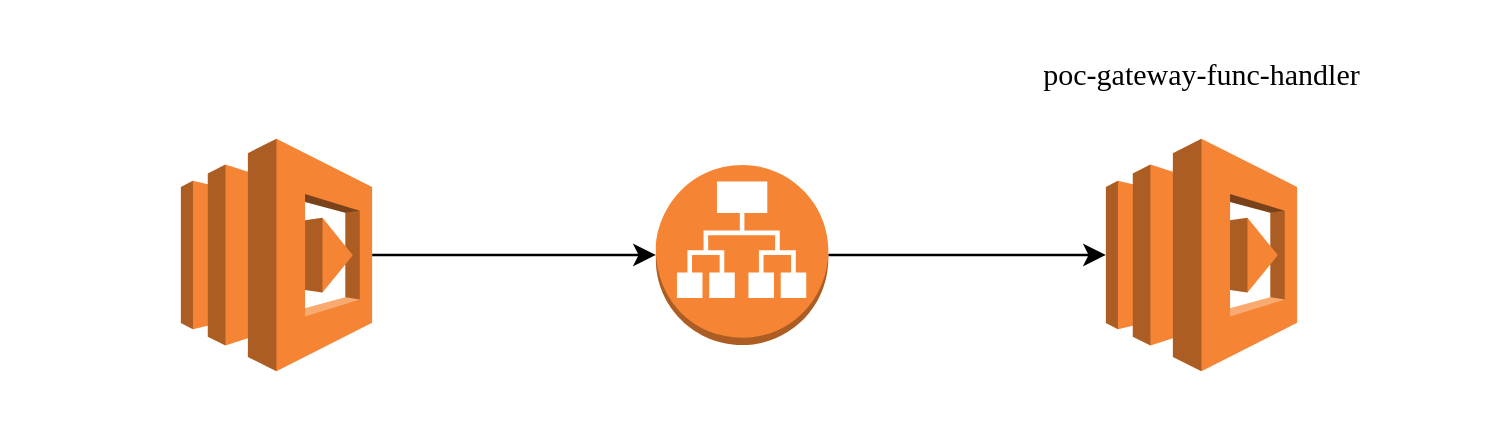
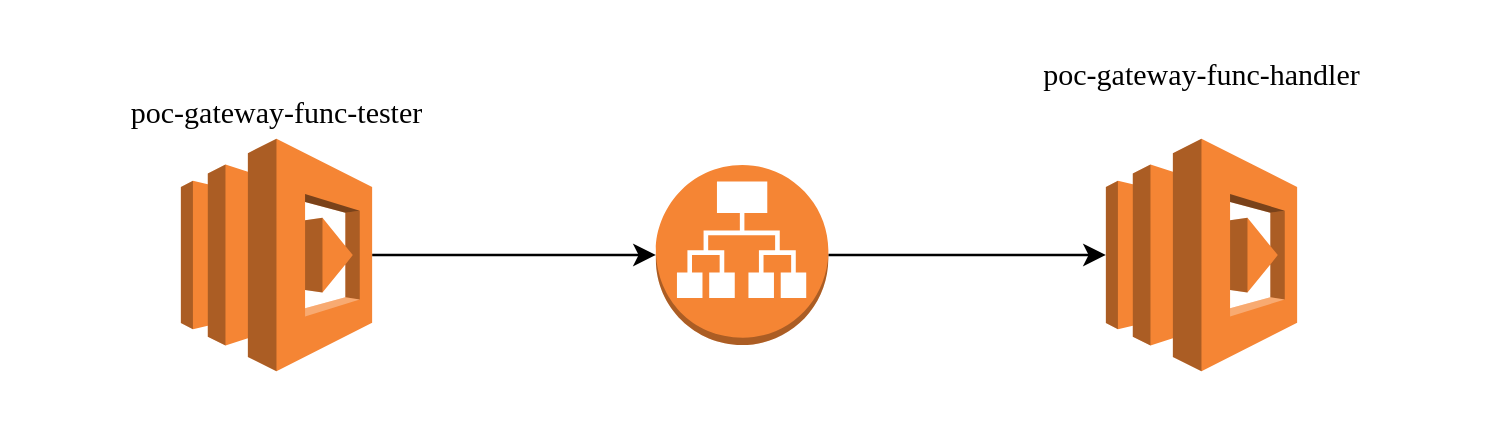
node "poc-gateway-func-tester": added
